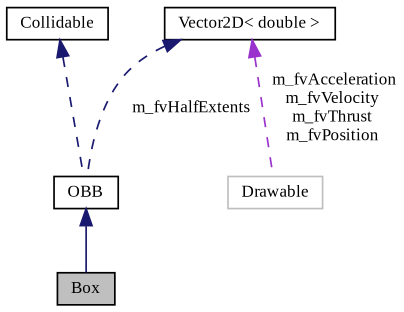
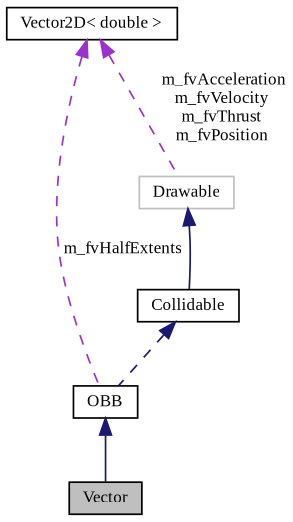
edge "OBB" -> "Vector2D< double >": color midnightblue -> darkorchid3
edge "Collidable" -> "Drawable": added
node "Box": label "Box" -> "Vector"
